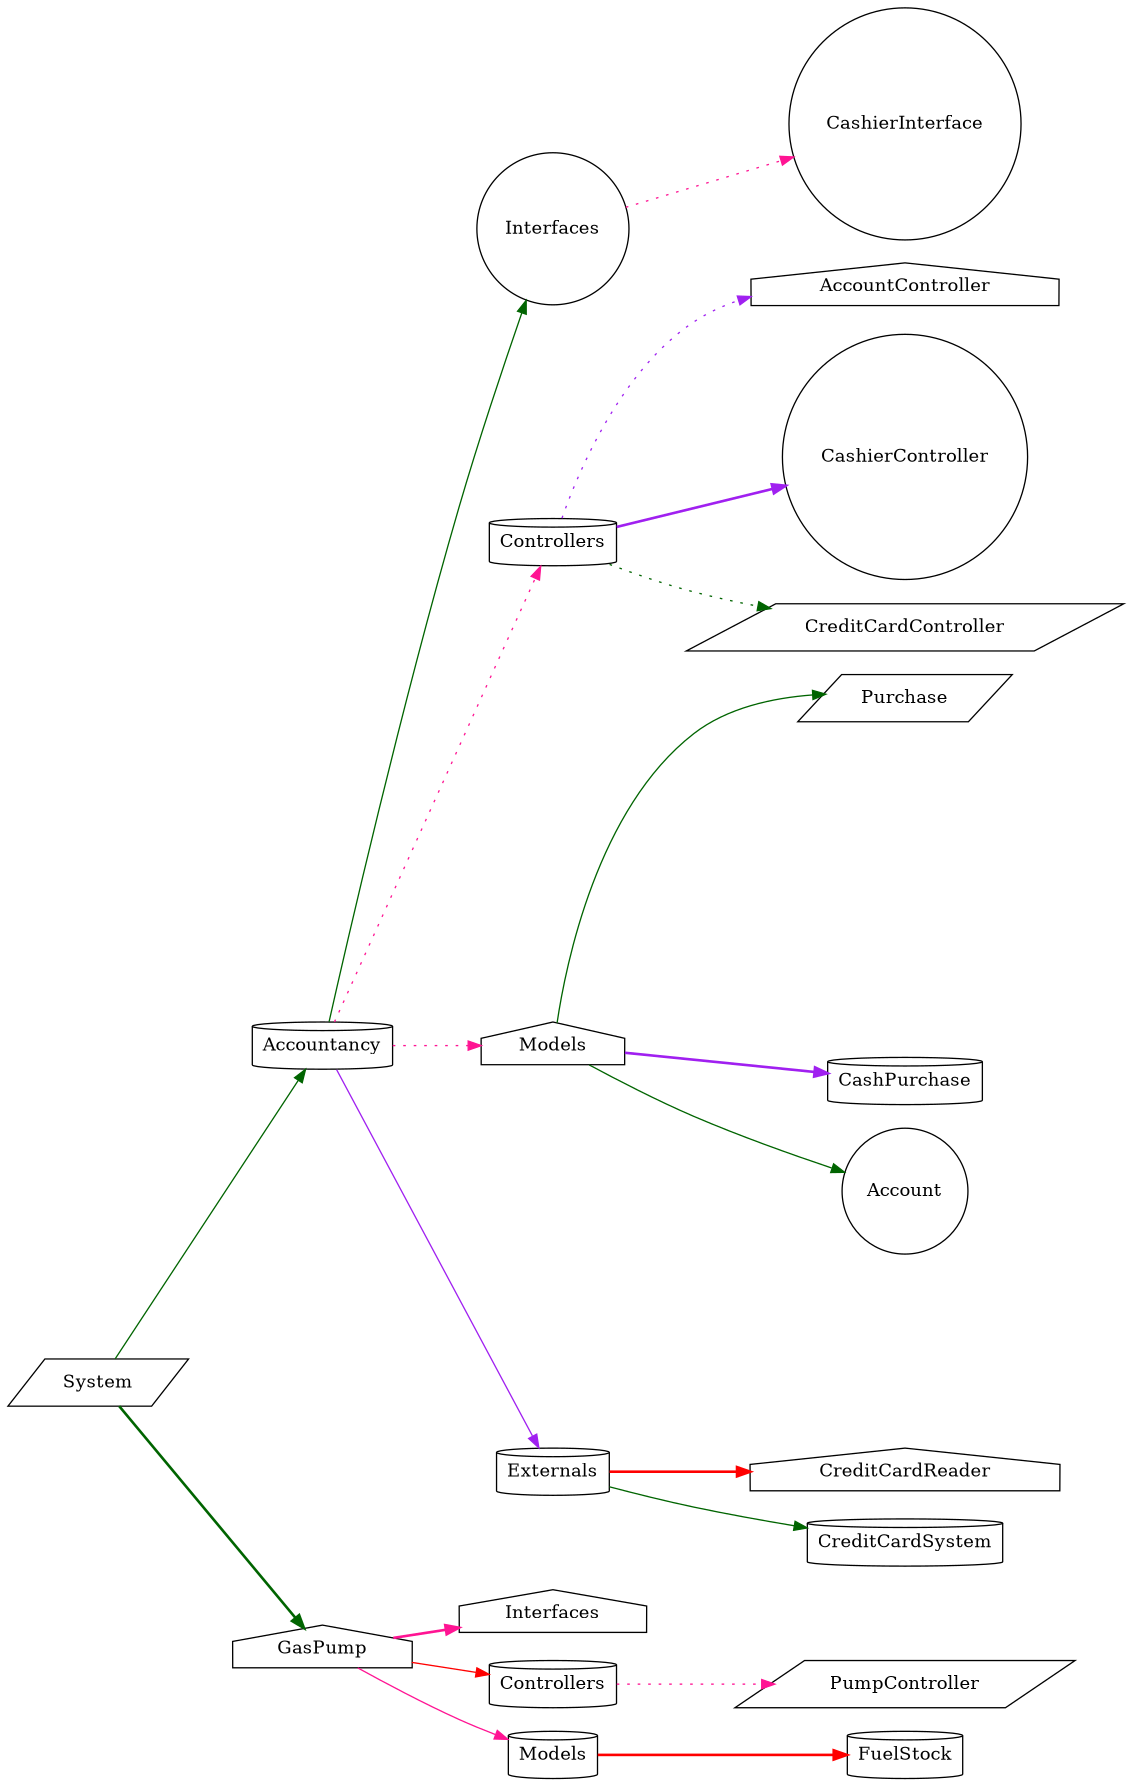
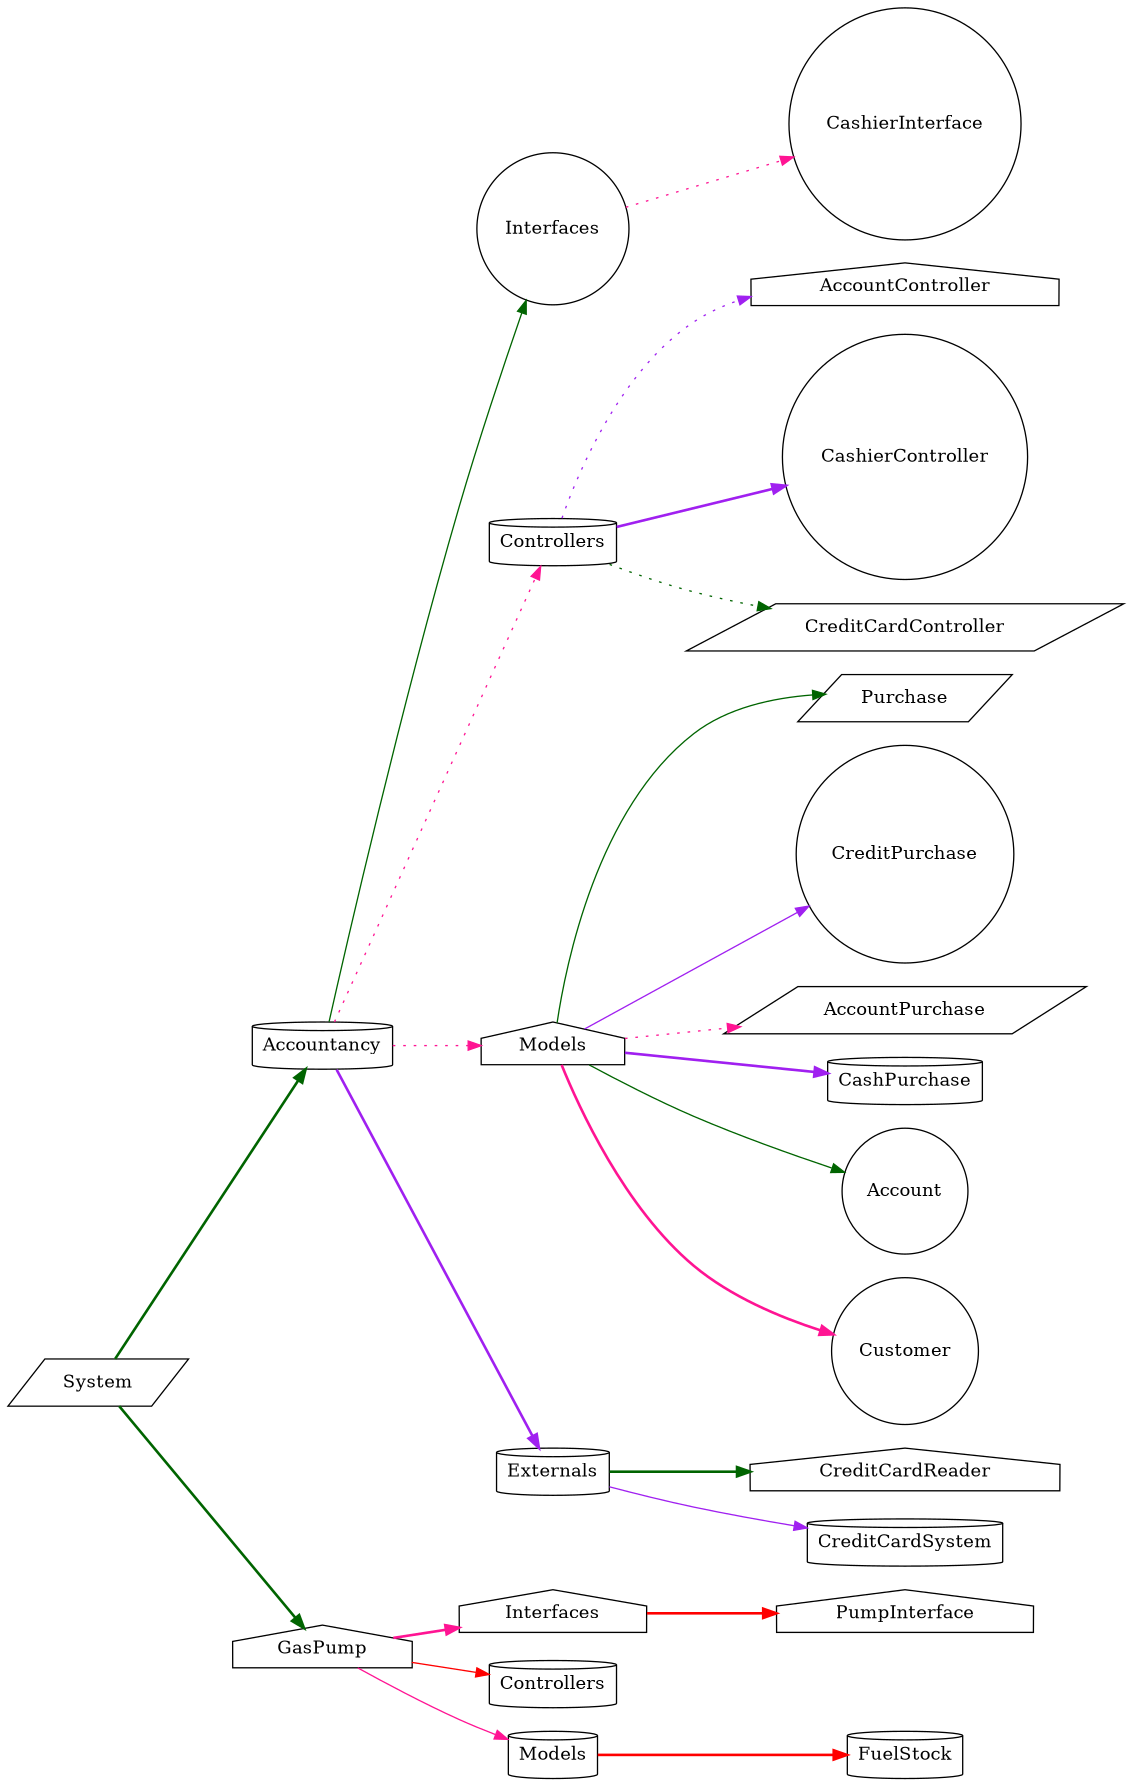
node "CreditPurchase": added
node "AccountPurchase": added
edge "System" -> "Accountancy": style solid -> bold
edge "Accountancy" -> "Externals": style solid -> bold
node "Customer": added
edge "Externals" -> "CreditCardReader": color red -> darkgreen
edge "Externals" -> "CreditCardSystem": color darkgreen -> purple
node "PumpInterface": added
node "PumpController": removed
